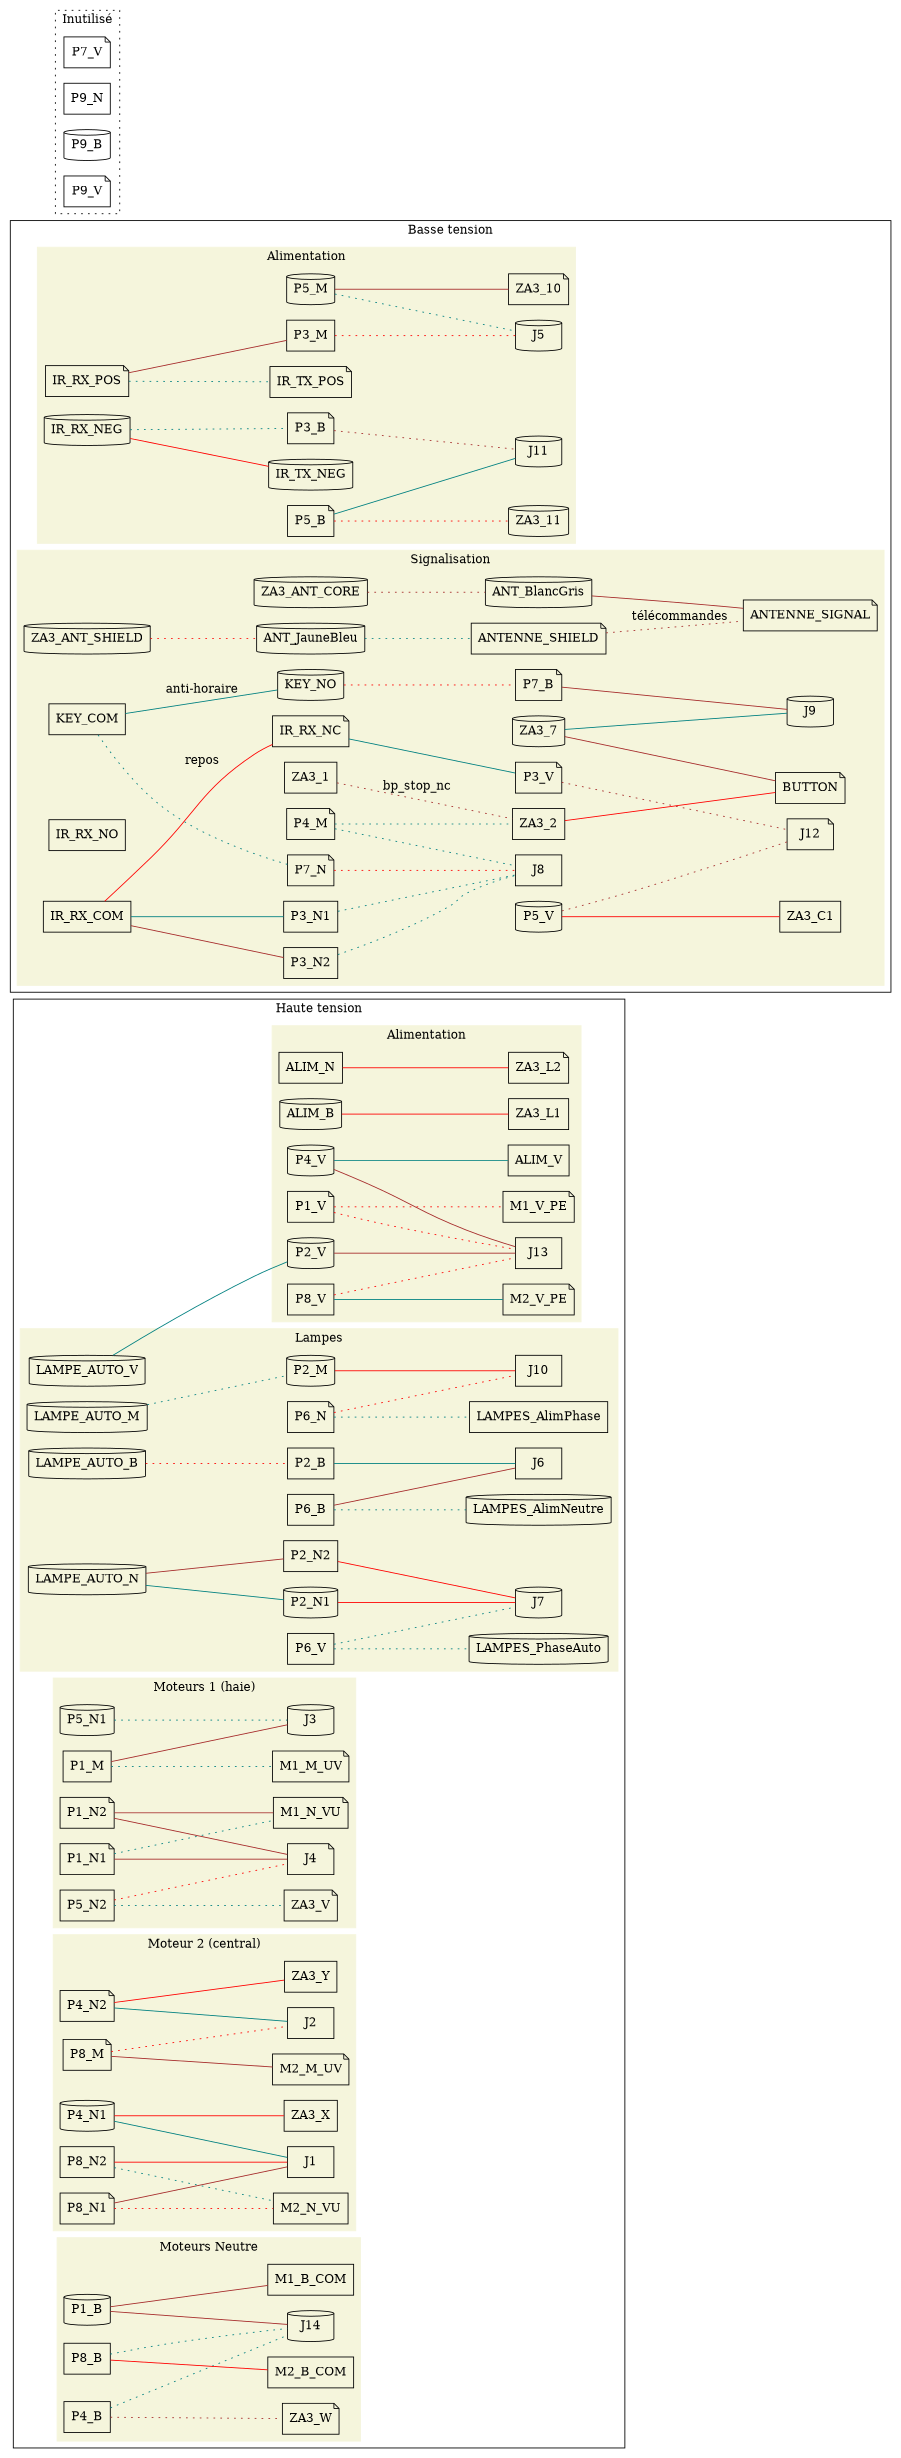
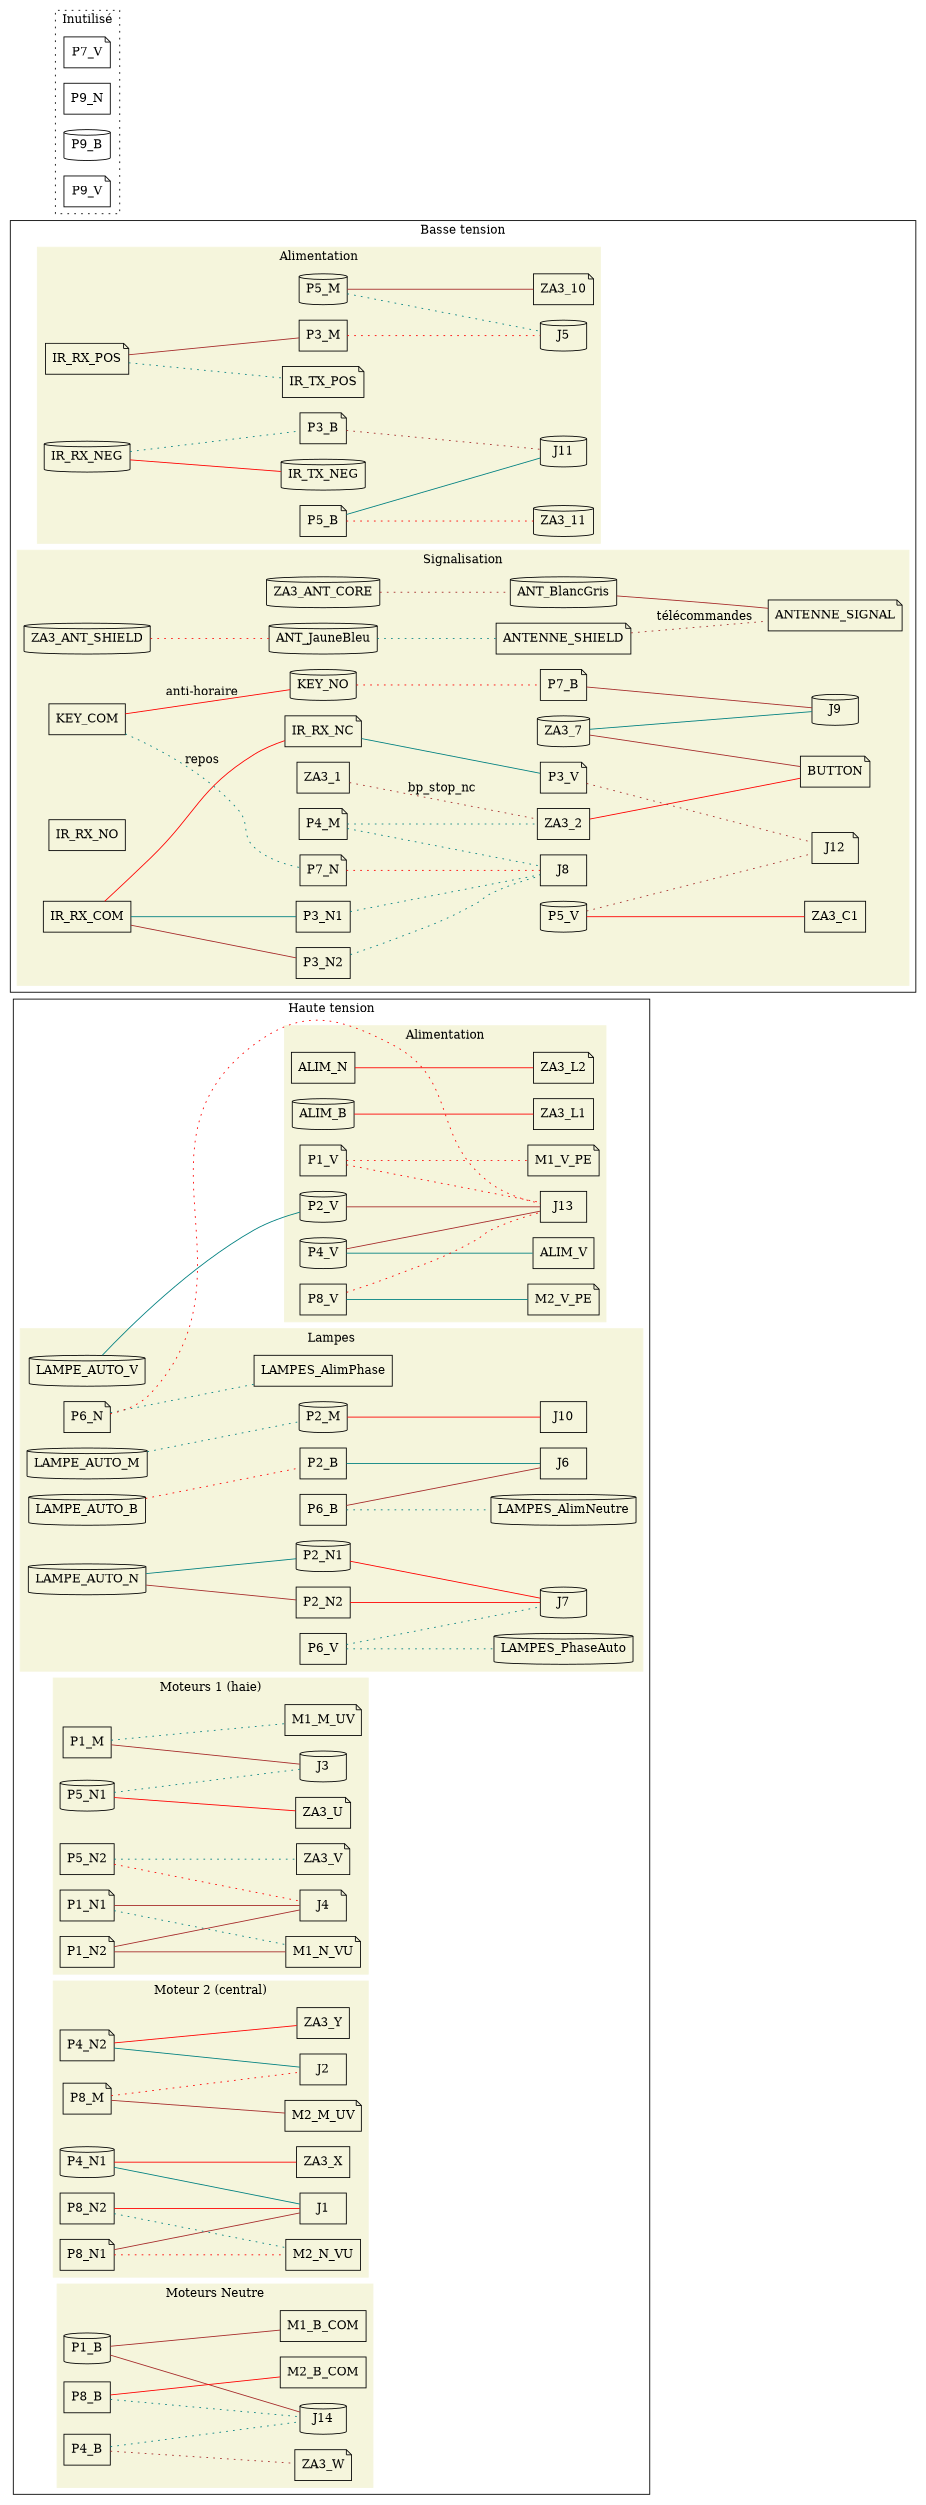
edge "KEY_NO" -- "KEY_COM": color teal -> red
edge "J10" -- "P6_N": now "J13" -- "P6_N"
node "ZA3_U": added
